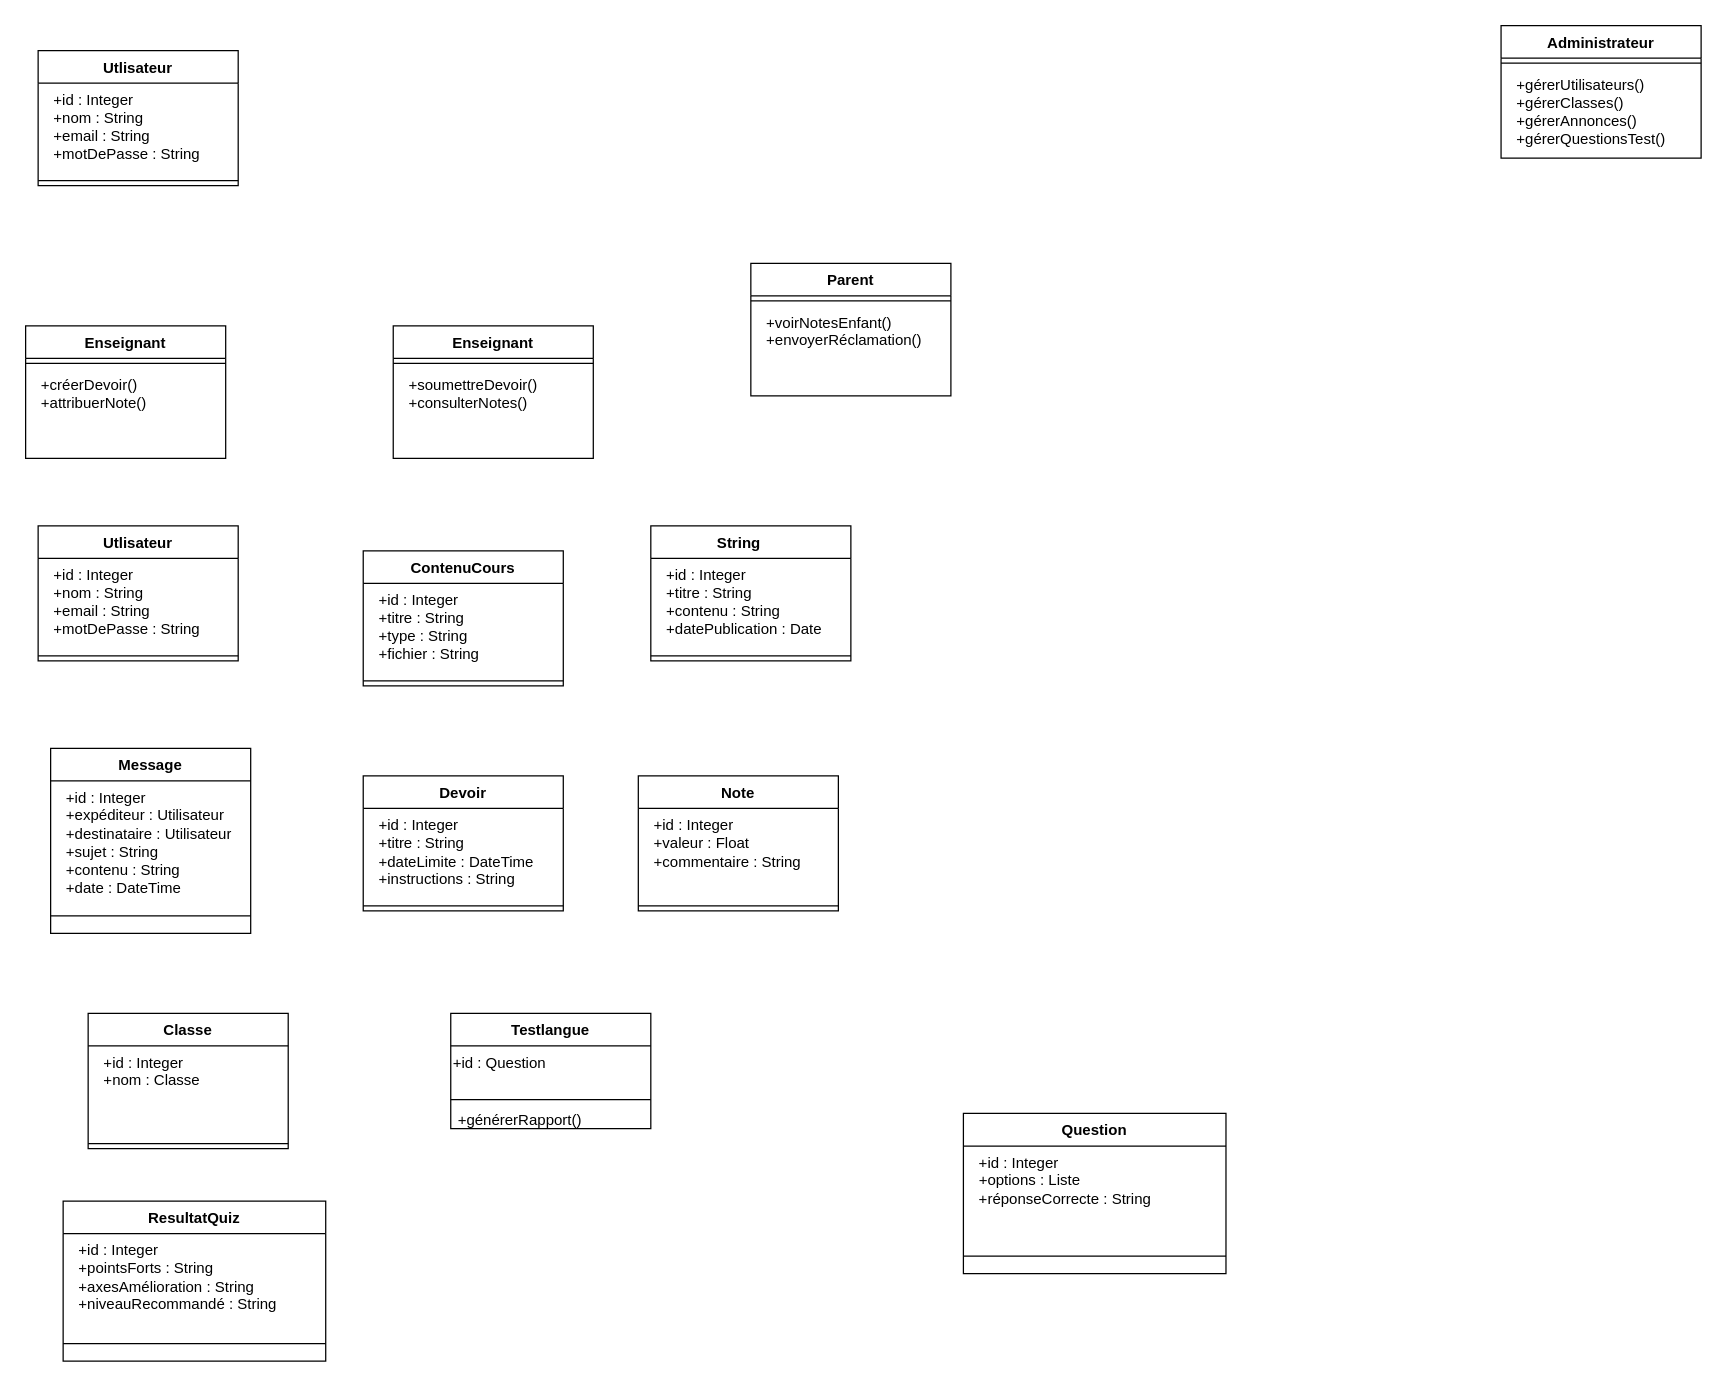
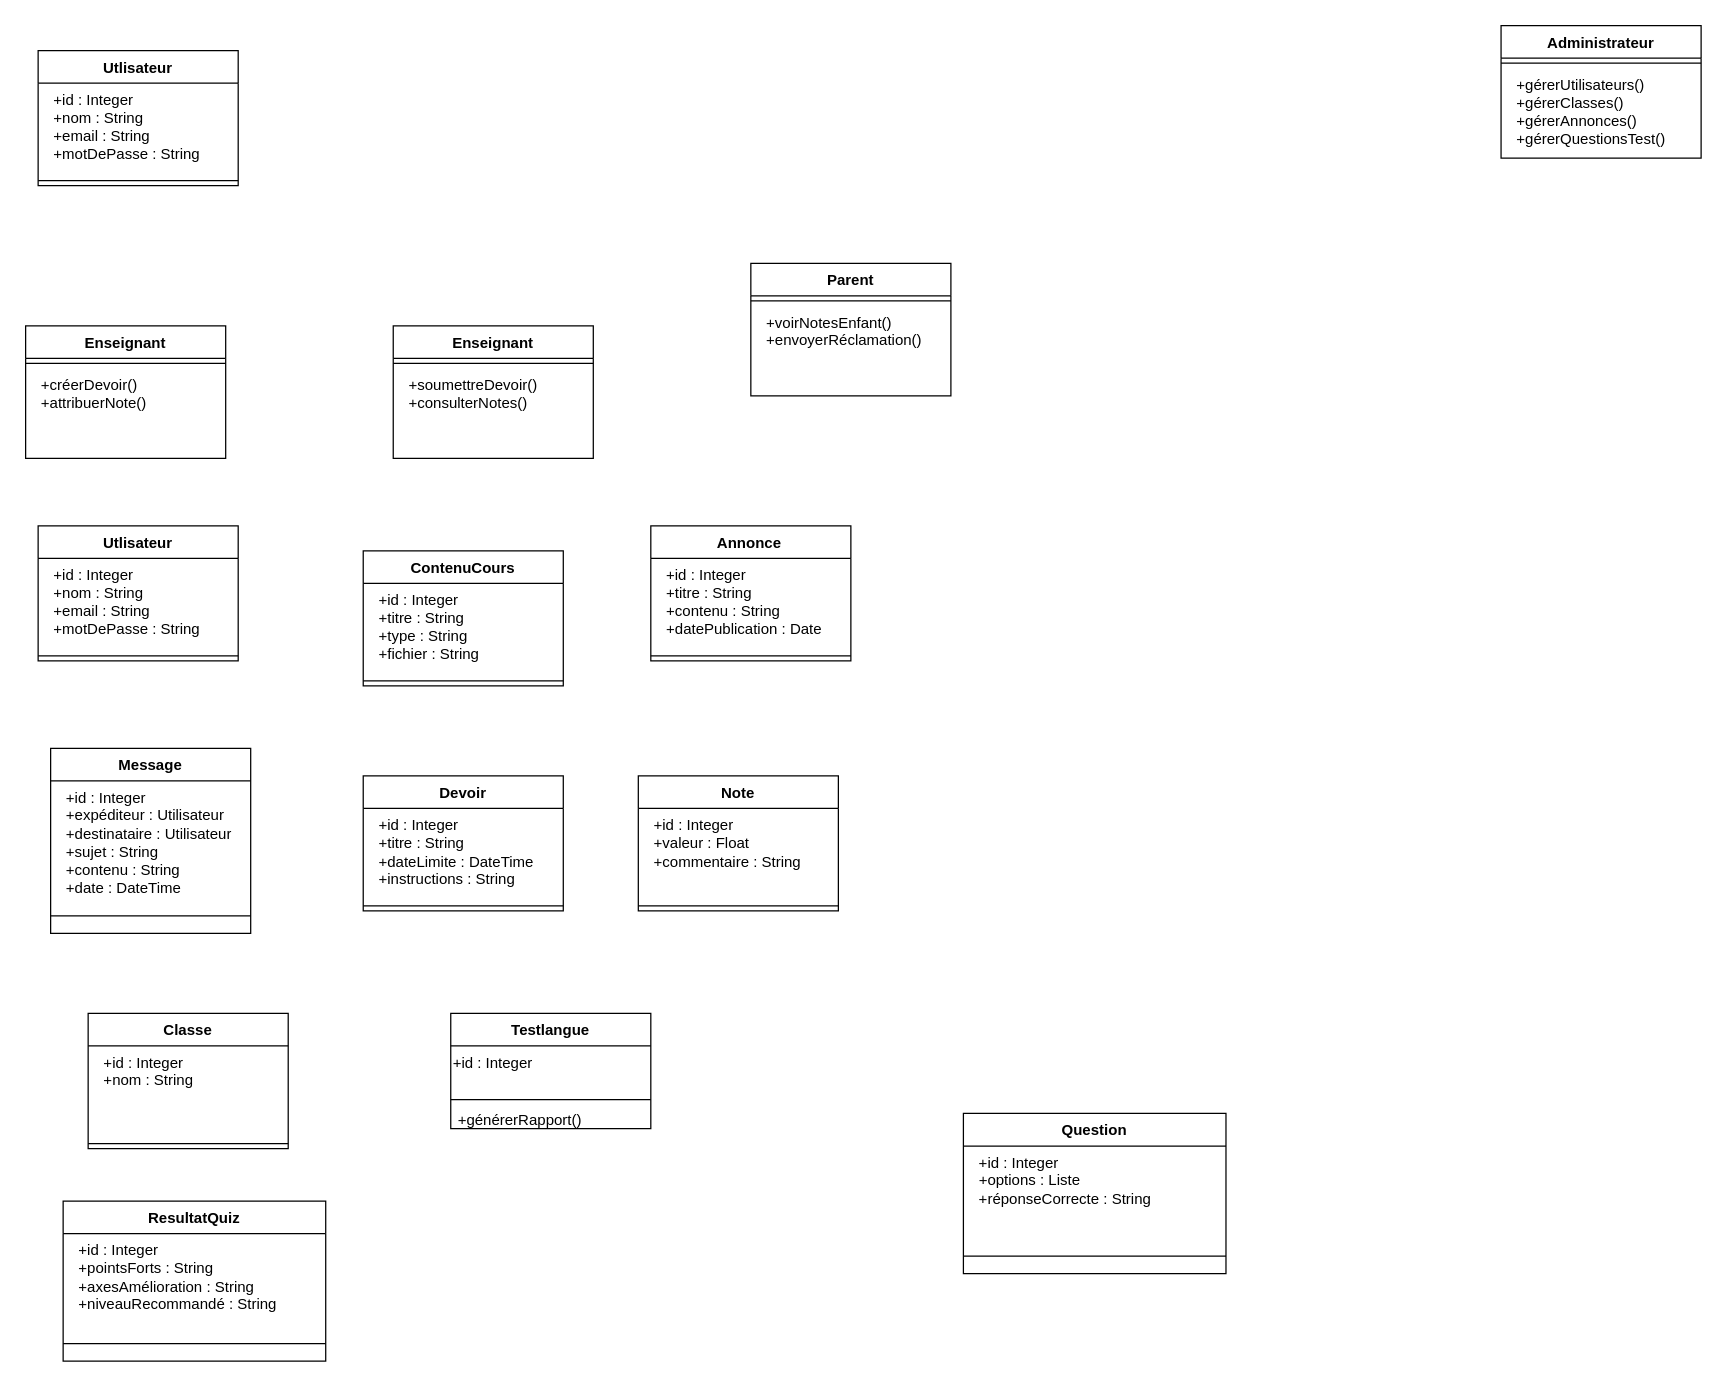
node "String": label "String" -> "Annonce"
node "+id : Question": label "+id : Question" -> "+id : Integer"
node "+id : Integer +nom : Classe": label "+id : Integer +nom : Classe" -> "+id : Integer +nom : String"
